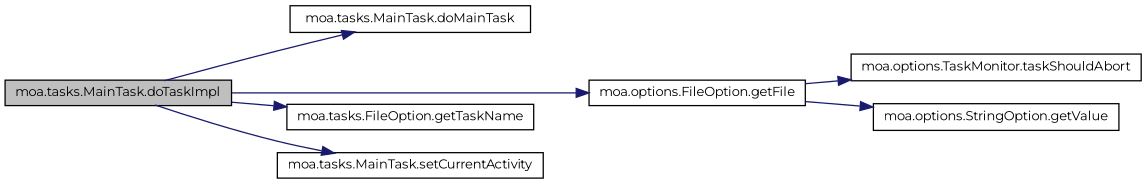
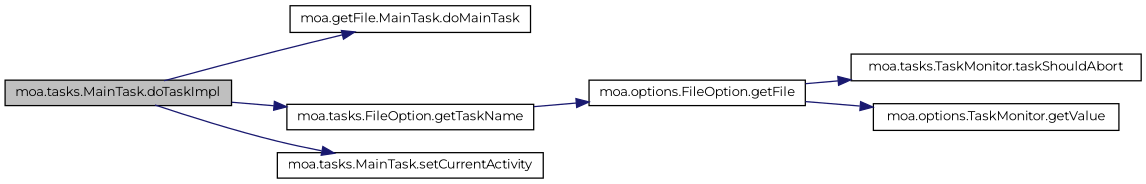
node "moa.tasks.MainTask.doMainTask": label "moa.tasks.MainTask.doMainTask" -> "moa.getFile.MainTask.doMainTask"
node "moa.options.TaskMonitor.taskShouldAbort": label "moa.options.TaskMonitor.taskShouldAbort" -> "moa.tasks.TaskMonitor.taskShouldAbort"
edge "moa.tasks.MainTask.doTaskImpl" -> "moa.options.FileOption.getFile": now "moa.tasks.FileOption.getTaskName" -> "moa.options.FileOption.getFile"
node "moa.options.StringOption.getValue": label "moa.options.StringOption.getValue" -> "moa.options.TaskMonitor.getValue"
